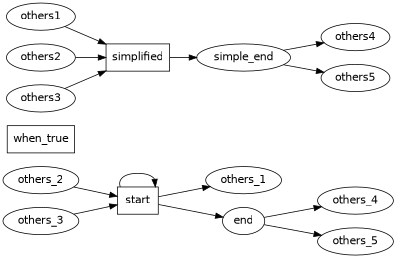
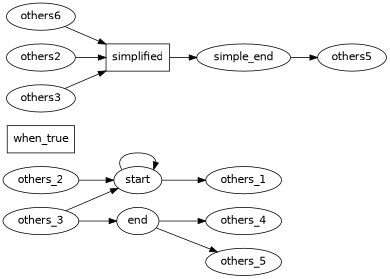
node "others1": label "others1" -> "others6"
node "others4": removed
node "start": shape box -> ellipse
edge "start" -> "end": now "others_3" -> "end"
